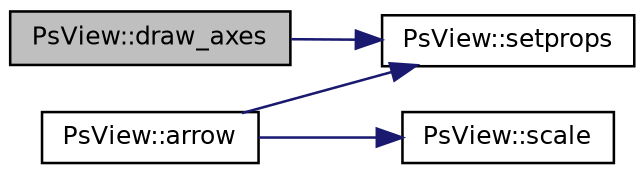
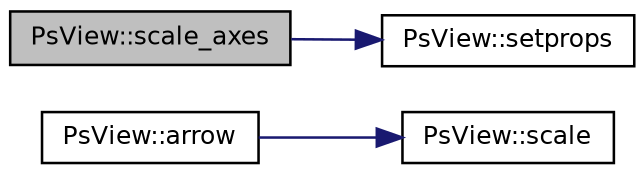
node "PsView::draw_axes": label "PsView::draw_axes" -> "PsView::scale_axes"
edge "PsView::arrow" -> "PsView::setprops": removed
